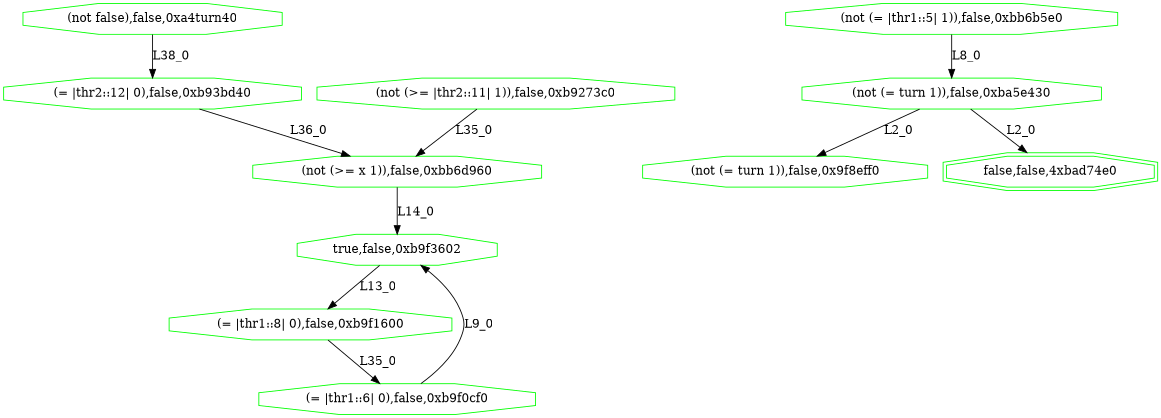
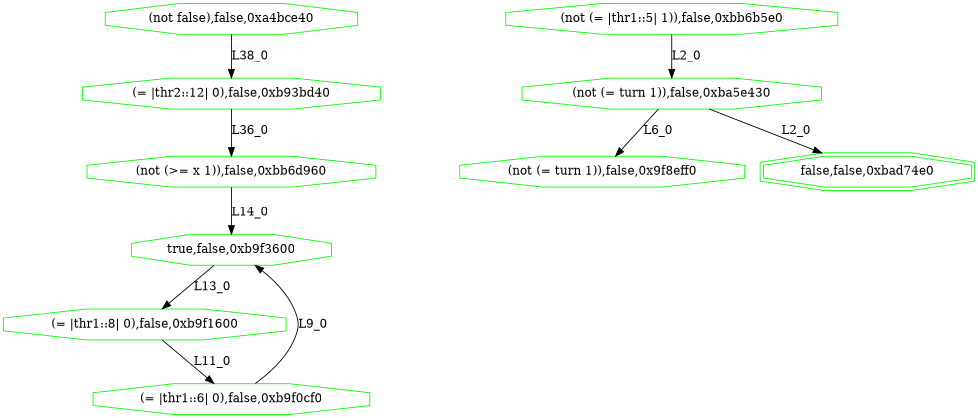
node "(not false),false,0xa4turn40": label "(not false),false,0xa4turn40" -> "(not false),false,0xa4bce40"
edge "(not (= |thr1::5| 1)),false,0xbb6b5e0" -> "(not (= turn 1)),false,0xba5e430": label "L8_0" -> "L2_0"
node "(not (>= |thr2::11| 1)),false,0xb9273c0": removed
edge "(not (= turn 1)),false,0xba5e430" -> "(not (= turn 1)),false,0x9f8eff0": label "L2_0" -> "L6_0"
node "false,false,4xbad74e0": label "false,false,4xbad74e0" -> "false,false,0xbad74e0"
node "true,false,0xb9f3602": label "true,false,0xb9f3602" -> "true,false,0xb9f3600"
edge "(= |thr1::8| 0),false,0xb9f1600" -> "(= |thr1::6| 0),false,0xb9f0cf0": label "L35_0" -> "L11_0"
